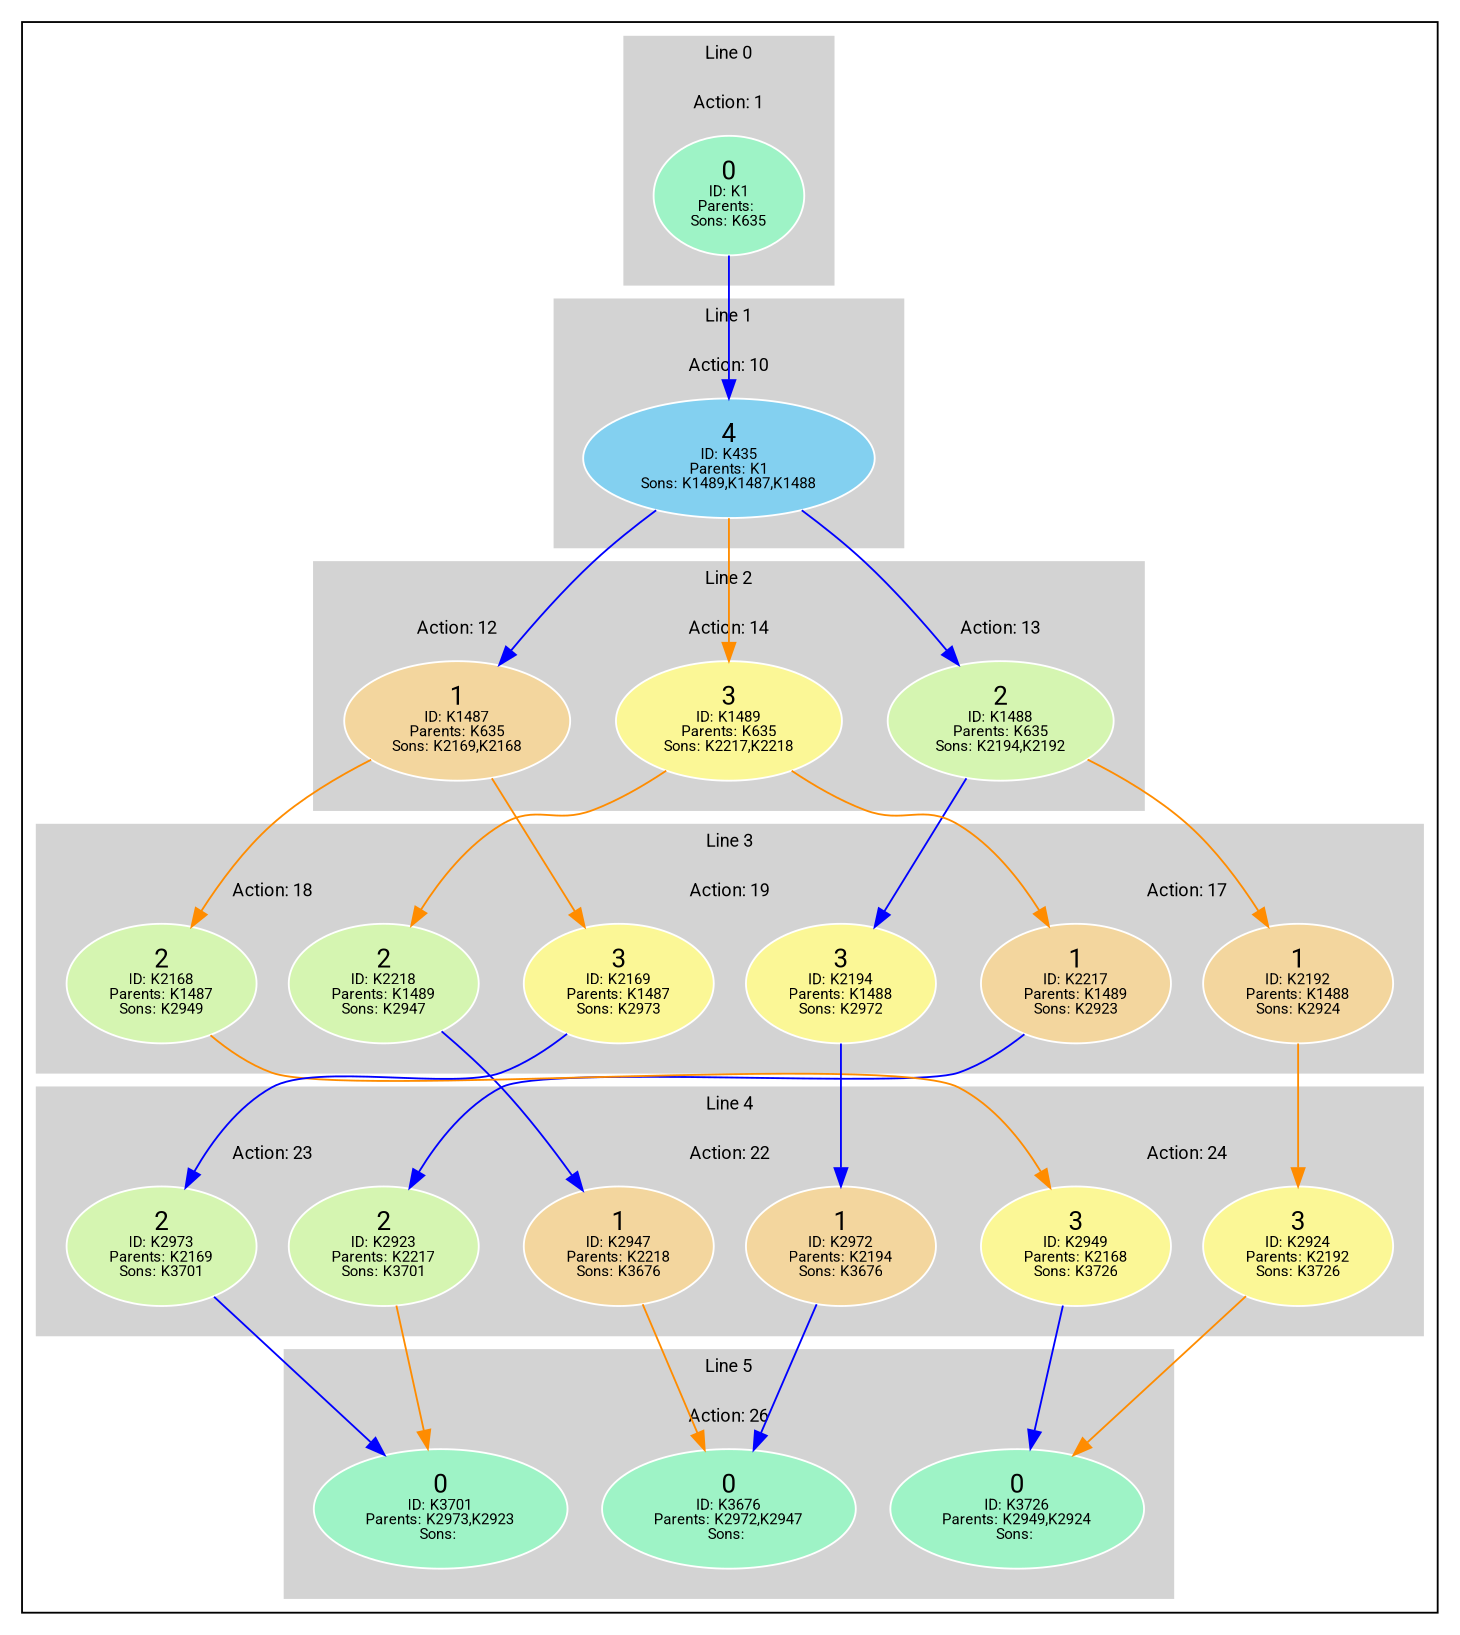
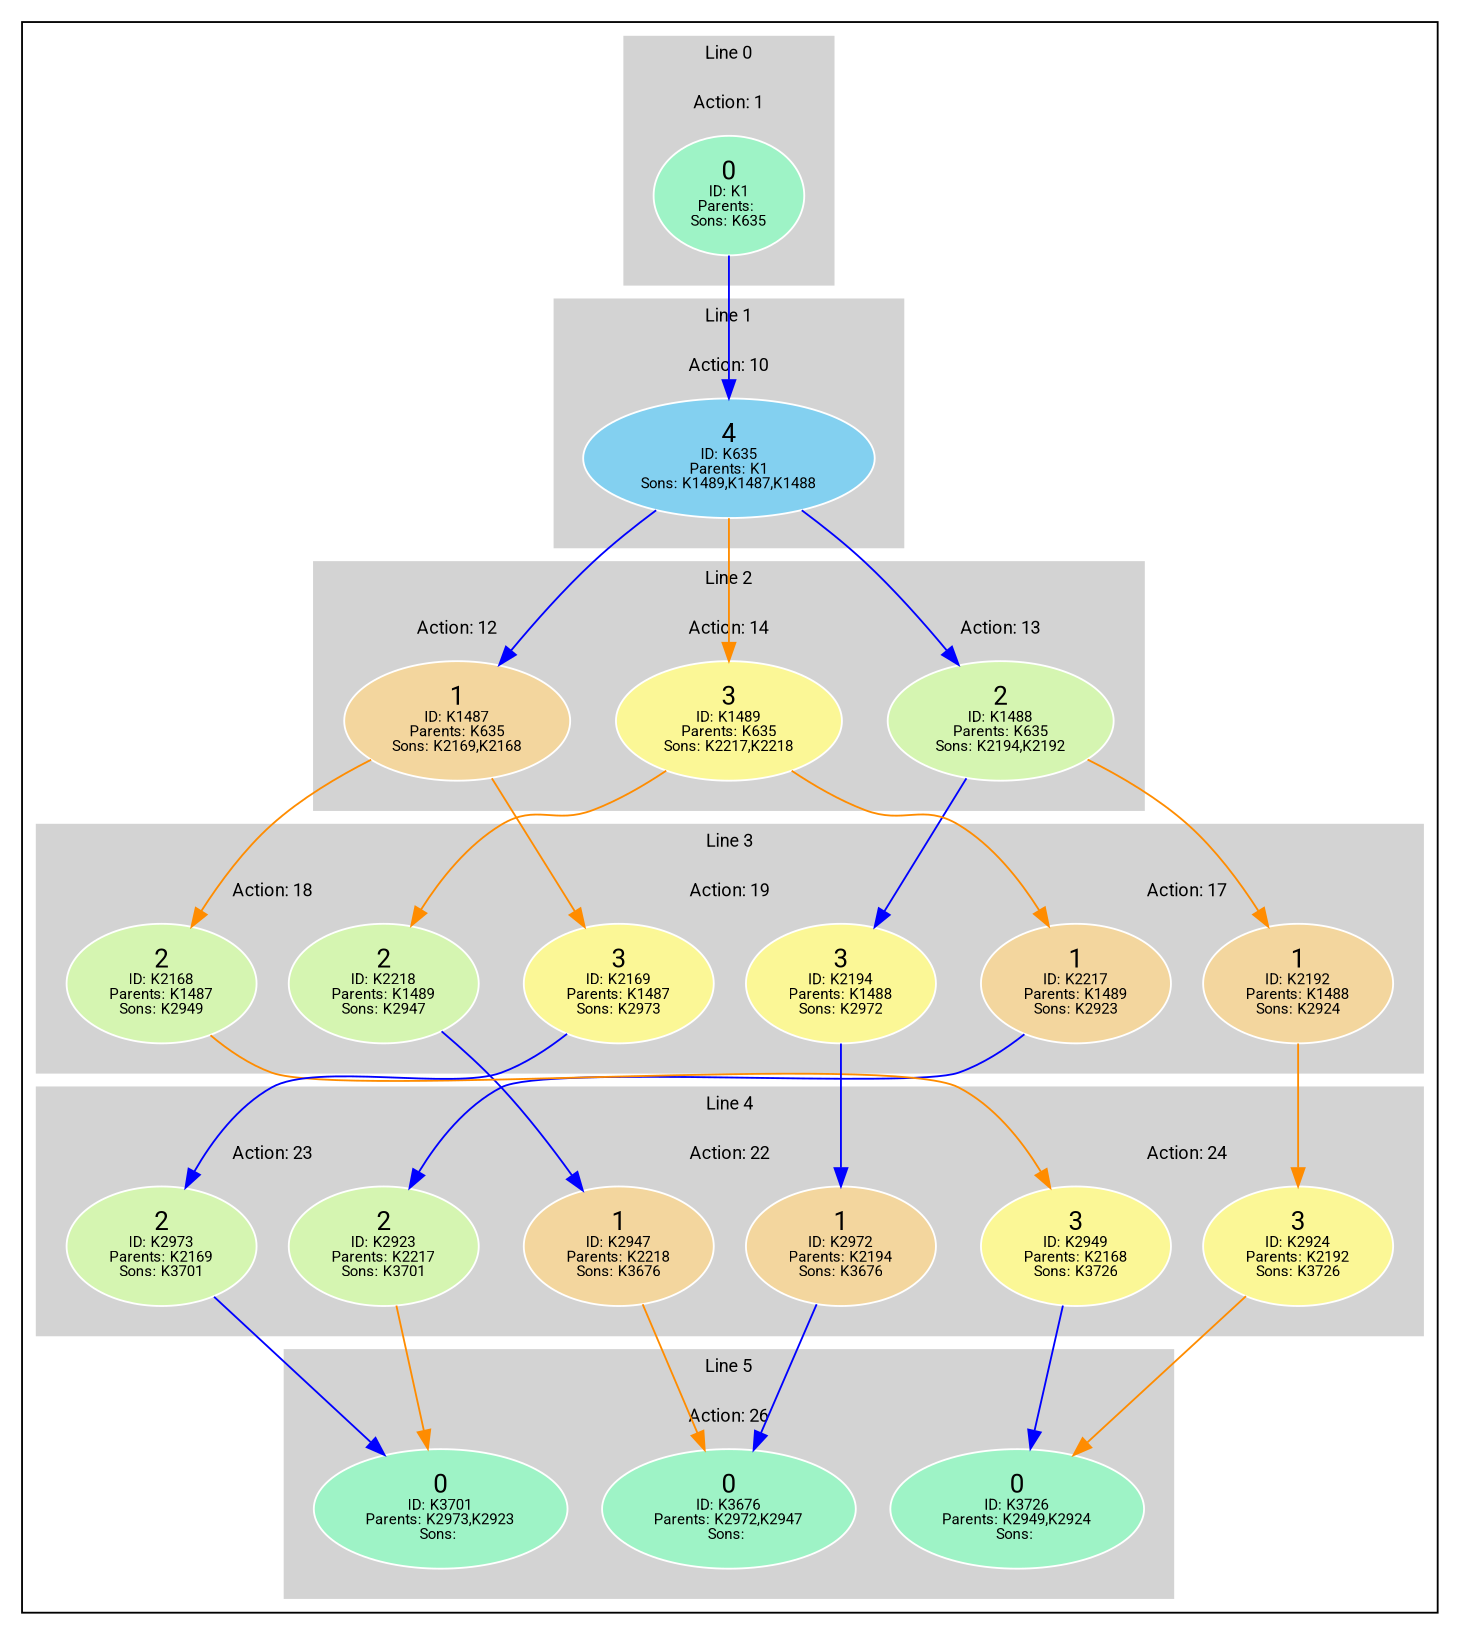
node "4": text "ID: K435" -> "ID: K635"
